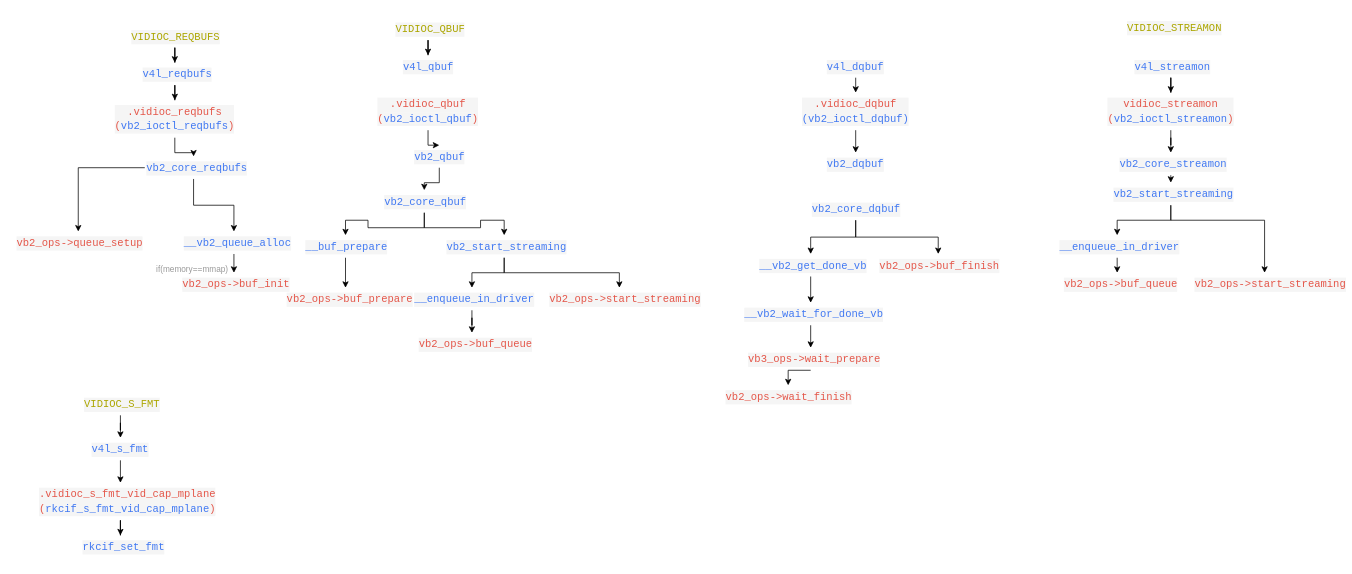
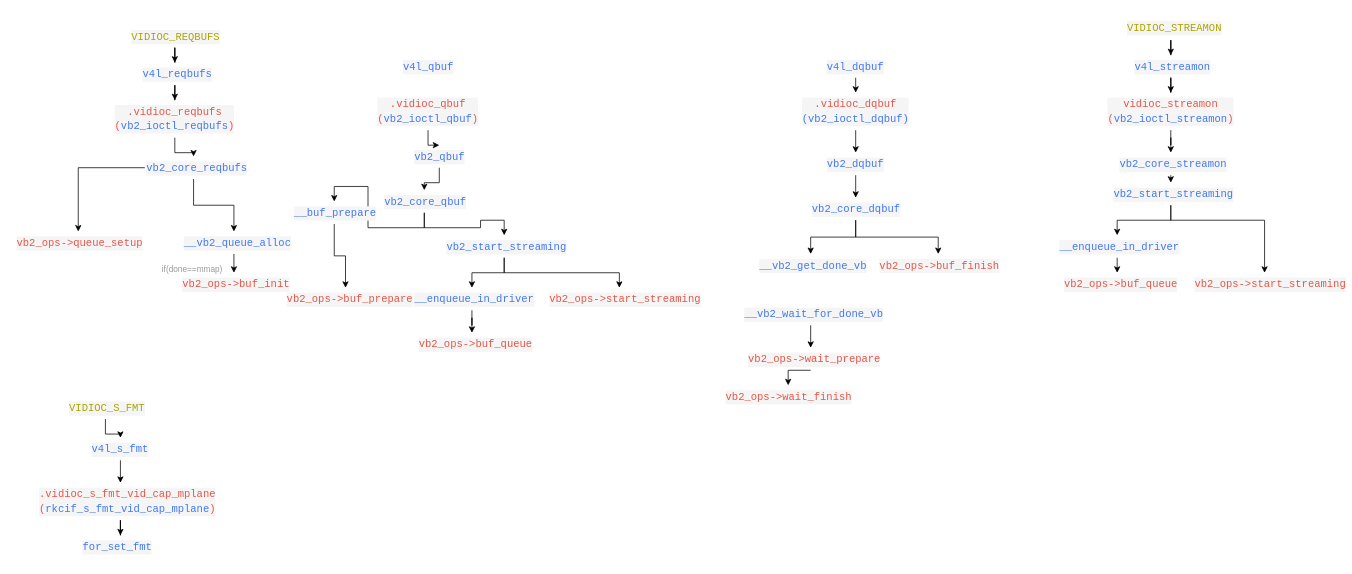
node "VIDIOC_QBUF": removed
edge "VIDIOC_QBUF" -> "v4l_qbuf": removed
edge "VIDIOC_STREAMON" -> "v4l_streamon": added
edge "vb2_dqbuf" -> "vb2_core_dqbuf": added
node "__buf_prepare": moved (345, 246) -> (334, 213)
node "if(memory==mmap)": label "if(memory==mmap)" -> "if(done==mmap)"
edge "__vb2_get_done_vb" -> "__vb2_wait_for_done_vb": removed
node "vb3_ops->wait_prepare": label "vb3_ops->wait_prepare" -> "vb2_ops->wait_prepare"
node "VIDIOC_S_FMT": moved (120, 404) -> (105, 408)
node "rkcif_set_fmt": label "rkcif_set_fmt" -> "for_set_fmt"
